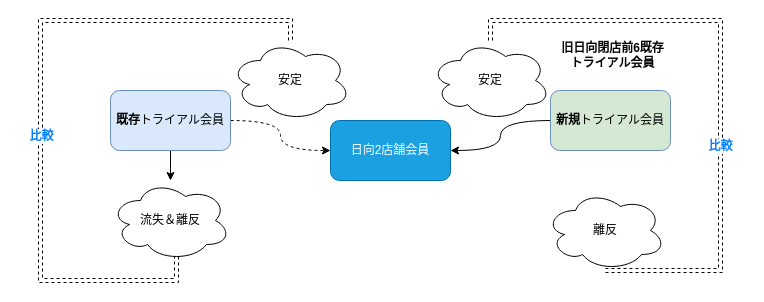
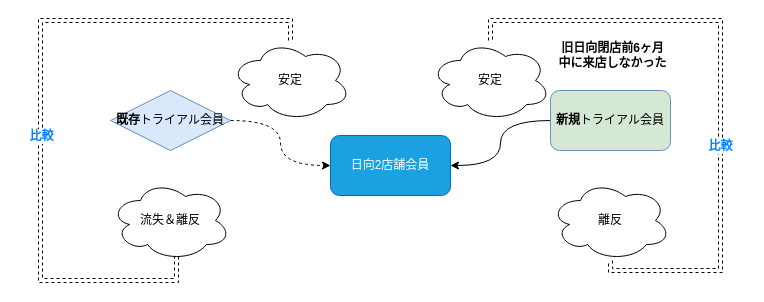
node "旧日向閉店前6既存トライアル会員": label "旧日向閉店前6既存トライアル会員" -> "旧日向閉店前6ヶ月中に来店しなかった"
node "既存トライアル会員": shape rounded rectangle -> diamond
node "日向2店舗会員": moved (391, 151) -> (391, 166)
edge "既存トライアル会員" -> "流失＆離反": removed
node "離反": moved (606, 231) -> (611, 221)
